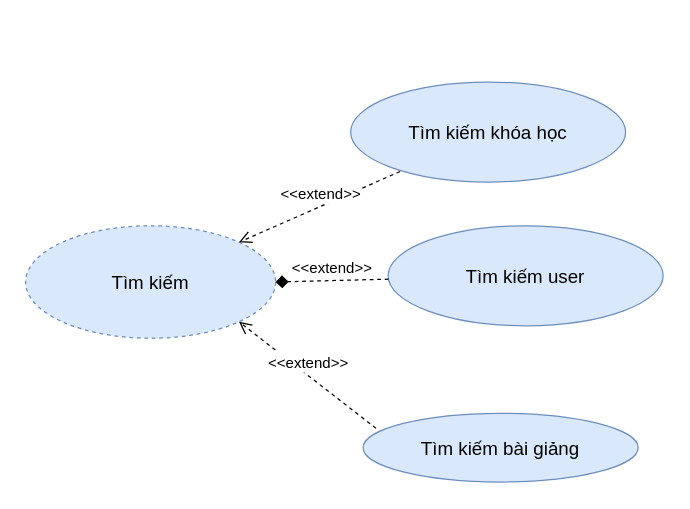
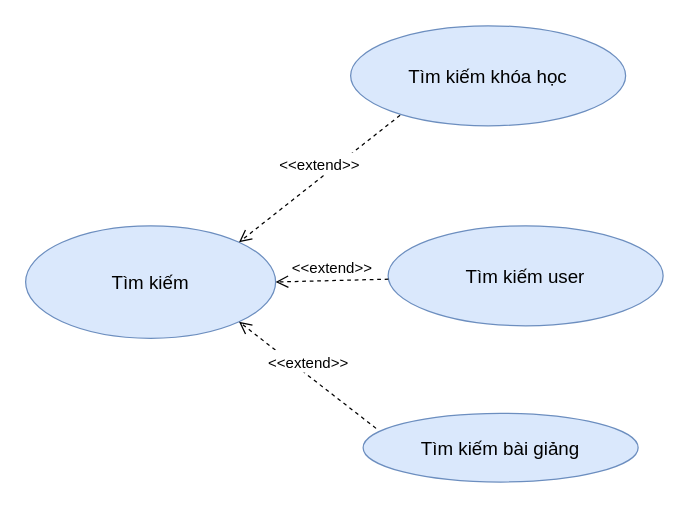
node "Tìm kiếm khóa học": moved (488, 132) -> (488, 76)
node "Tìm kiếm": style dashed -> solid
edge "Tìm kiếm user" -> "Tìm kiếm": arrowhead diamond -> open
